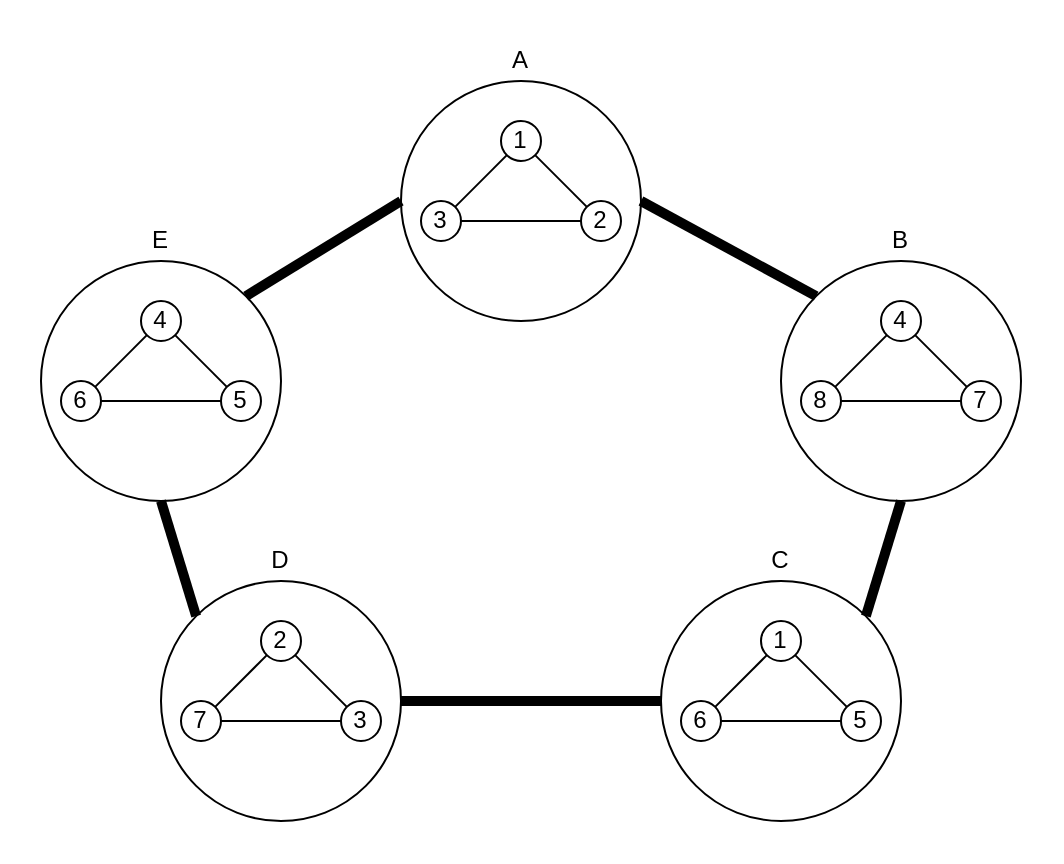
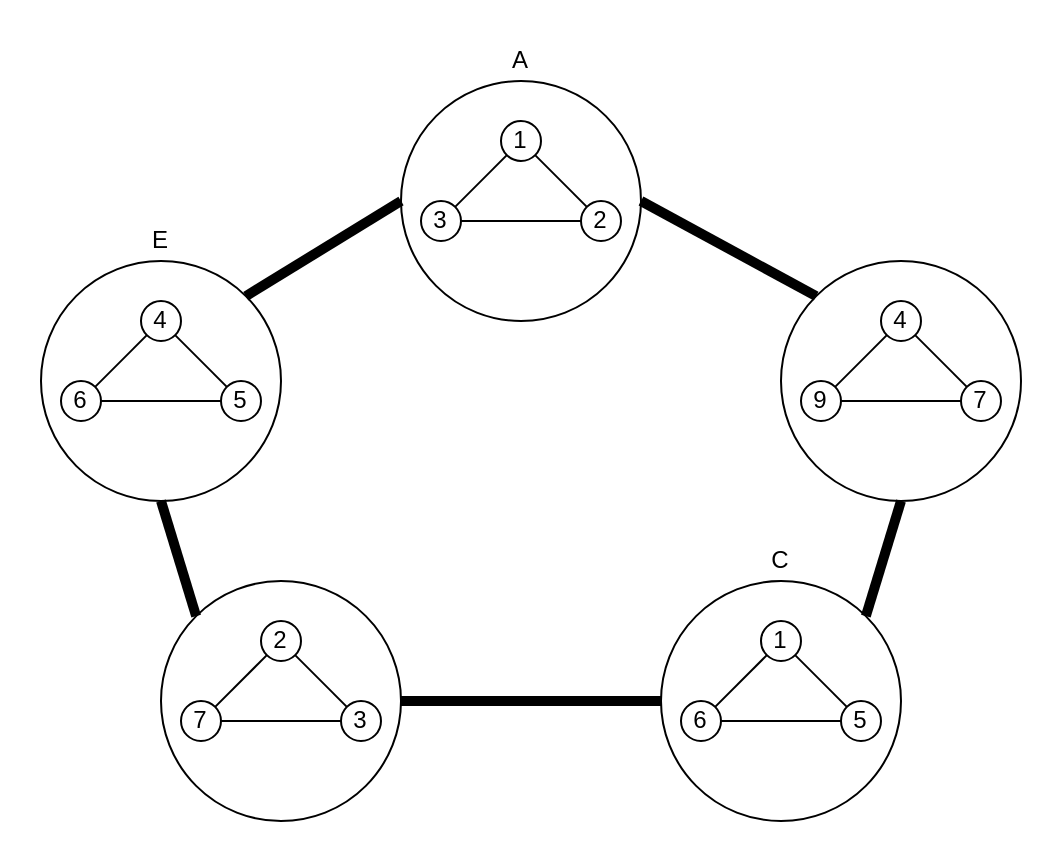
node "B": removed
node "8": label "8" -> "9"
node "D": removed
